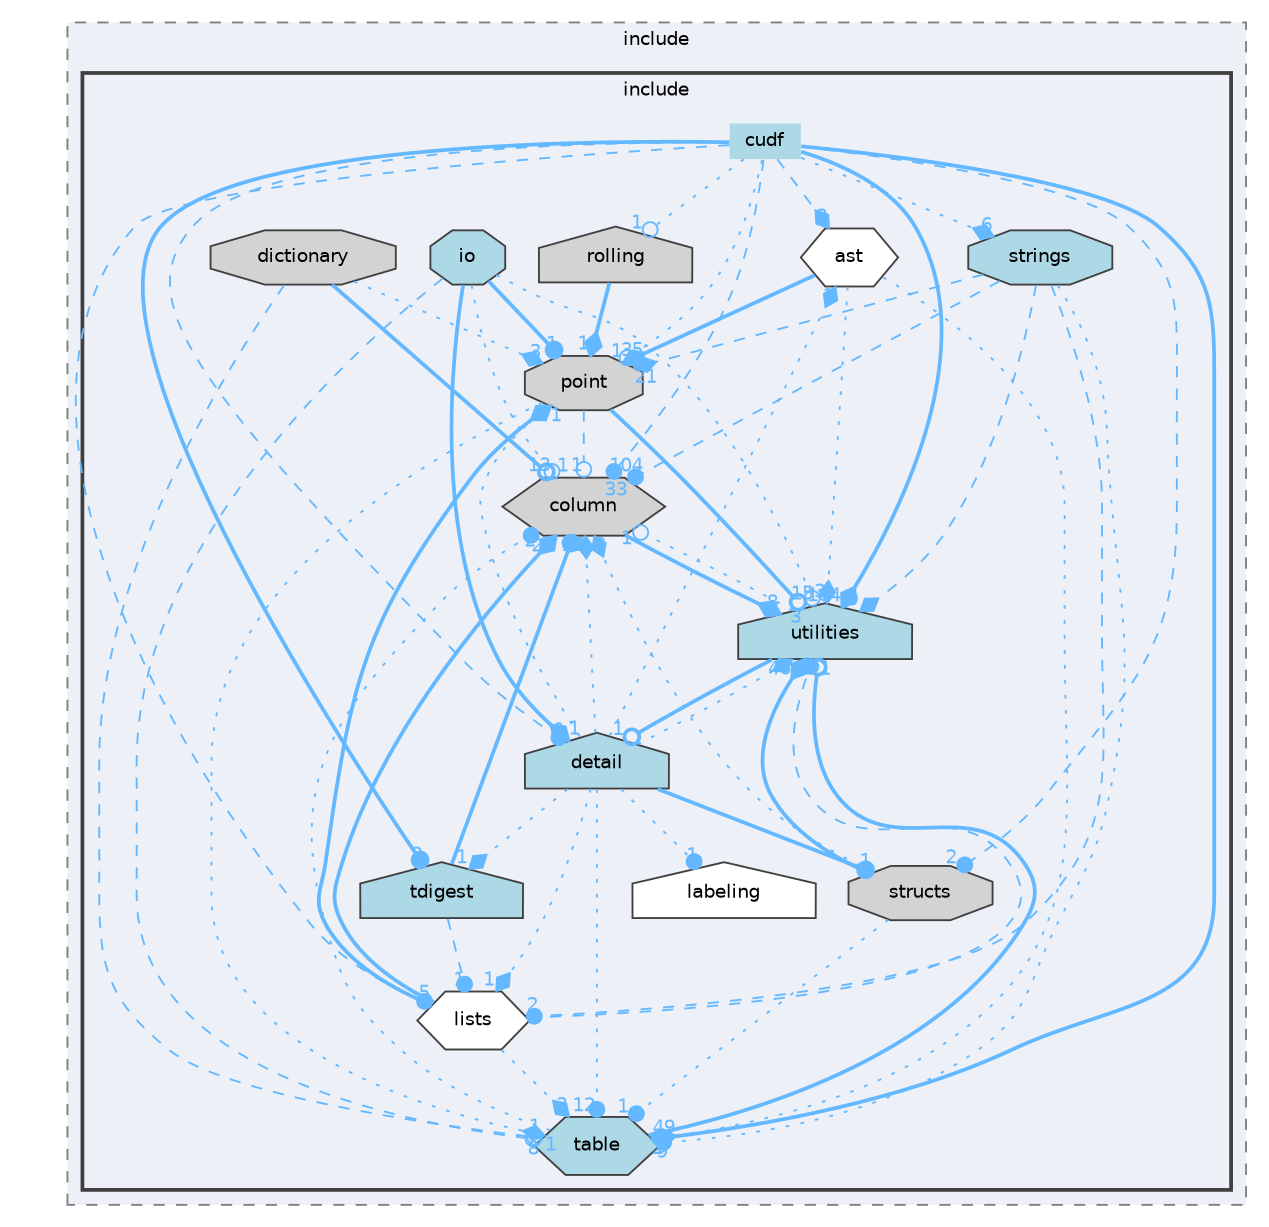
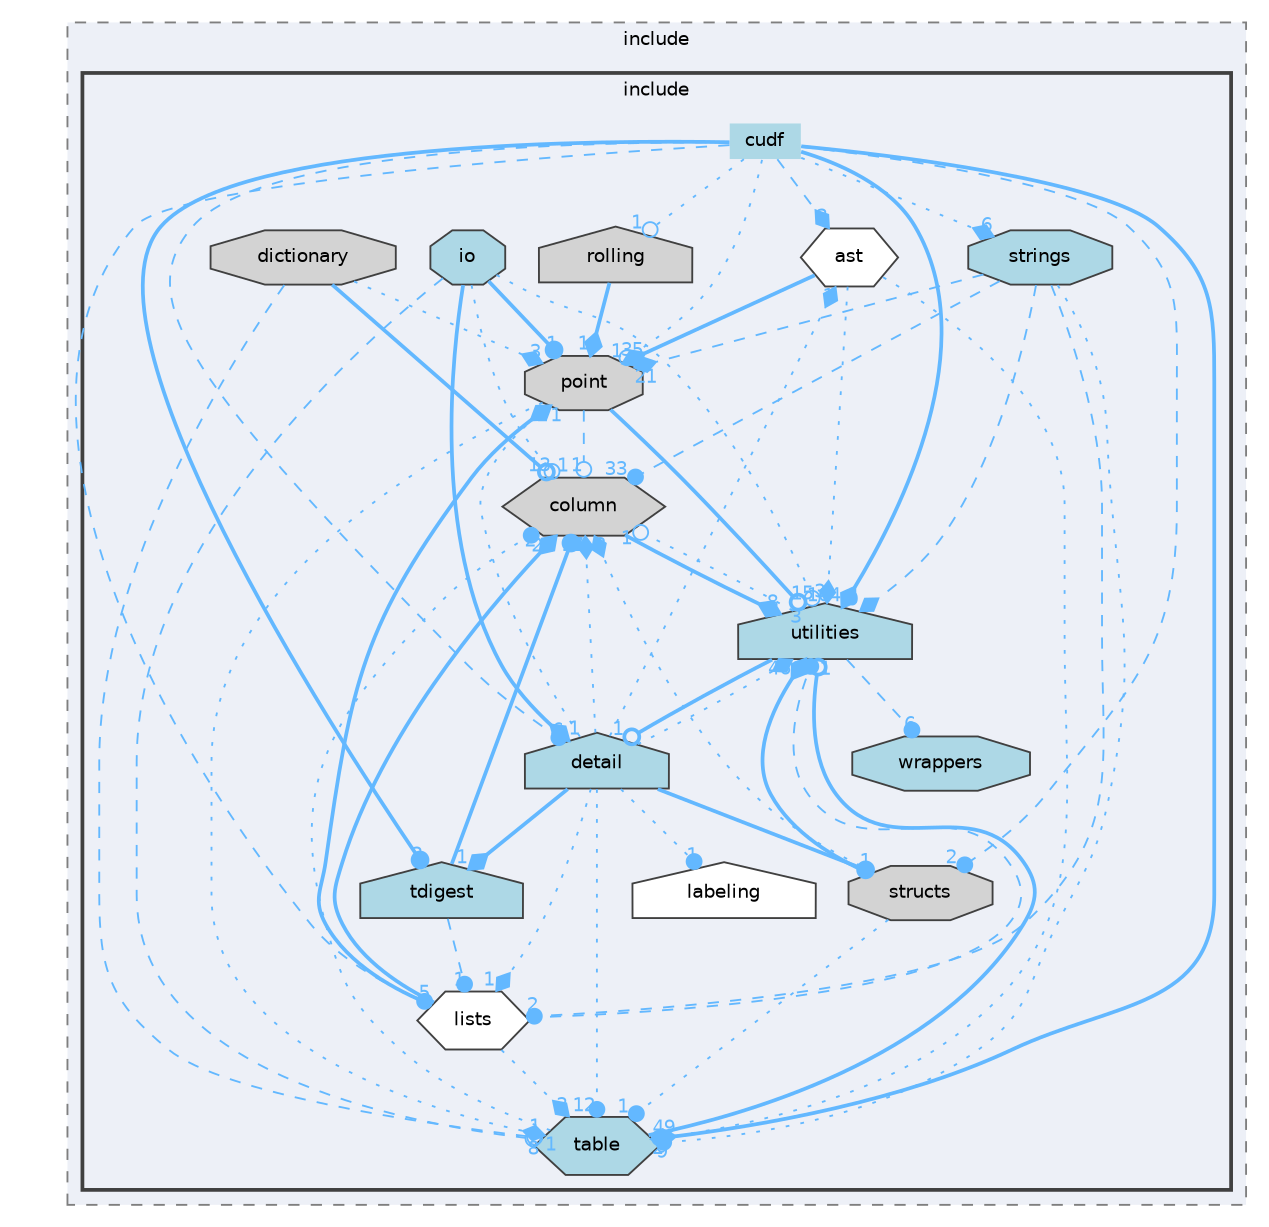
edge "cudf" -> "column": removed
node "wrappers": added
edge "detail" -> "tdigest": style dotted -> bold
